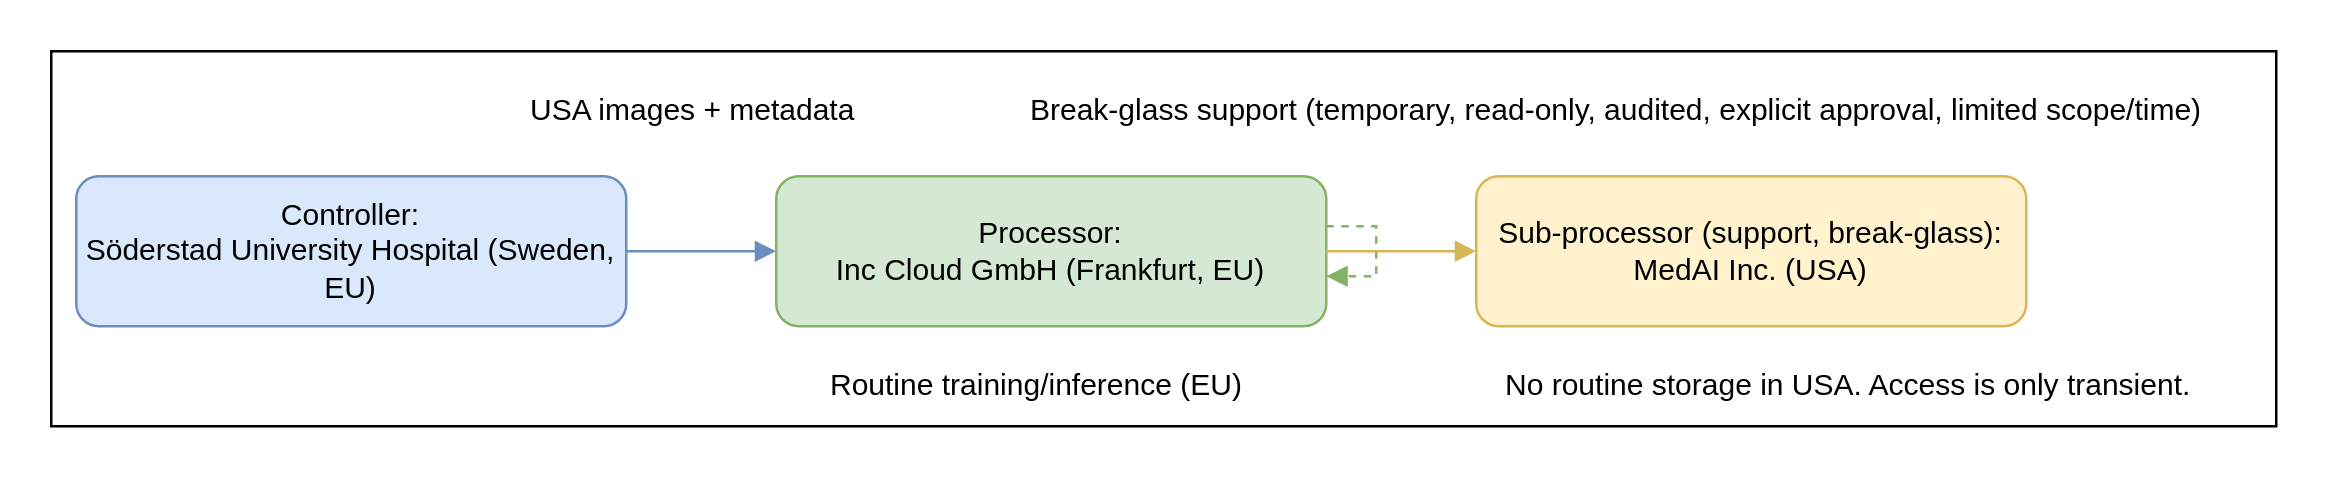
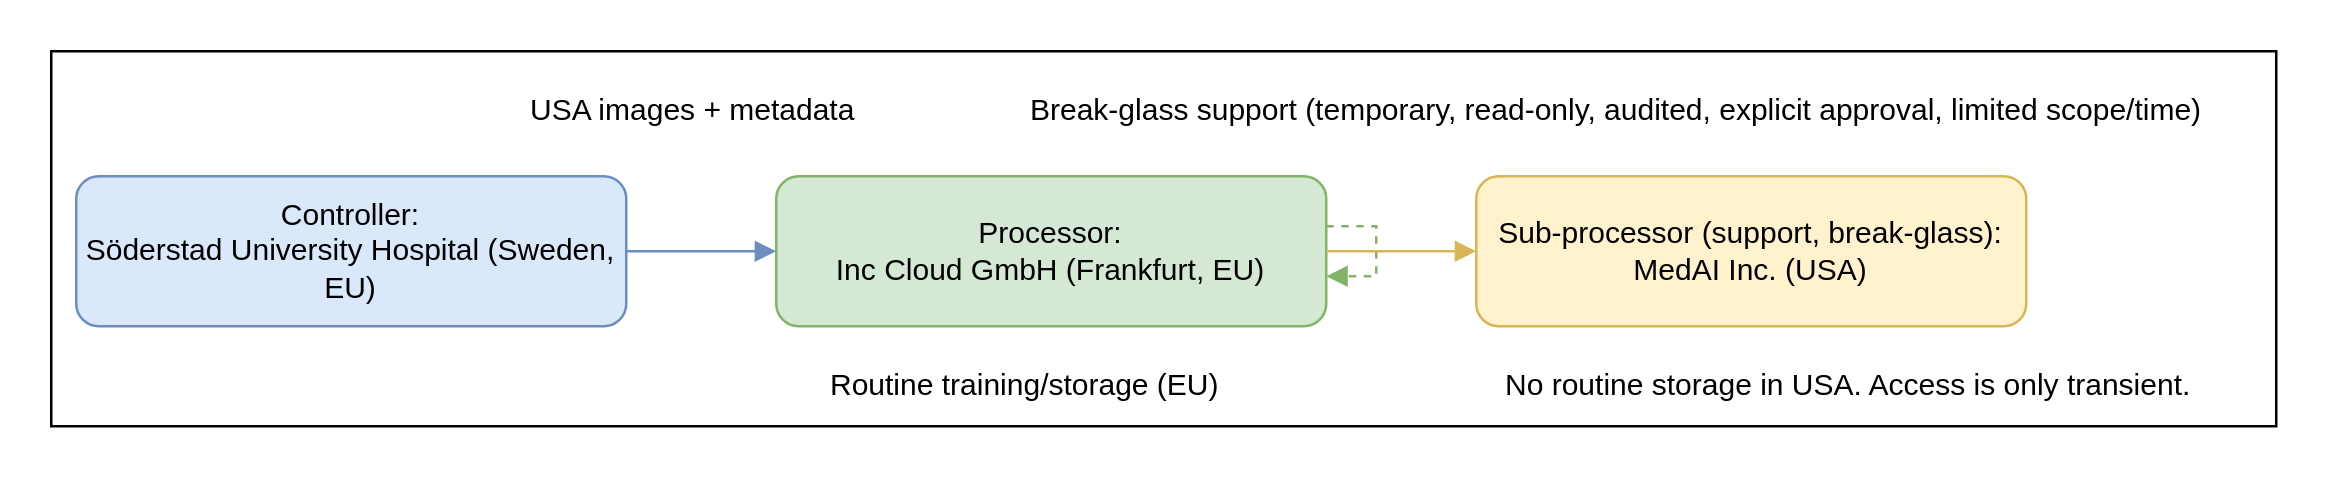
node "Routine training/inference (EU)": label "Routine training/inference (EU)" -> "Routine training/storage (EU)"
